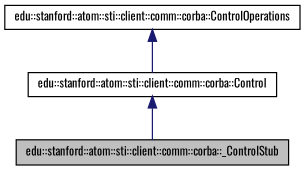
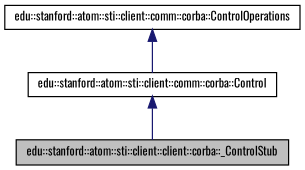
node "edu::stanford::atom::sti::client::comm::corba::_ControlStub": label "edu::stanford::atom::sti::client::comm::corba::_ControlStub" -> "edu::stanford::atom::sti::client::client::corba::_ControlStub"
